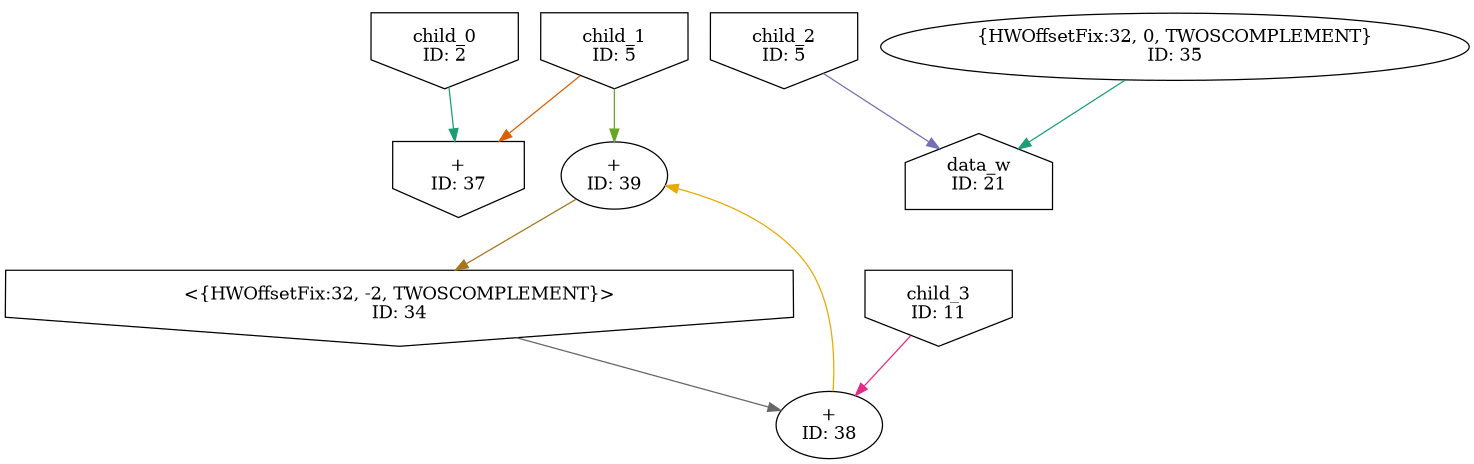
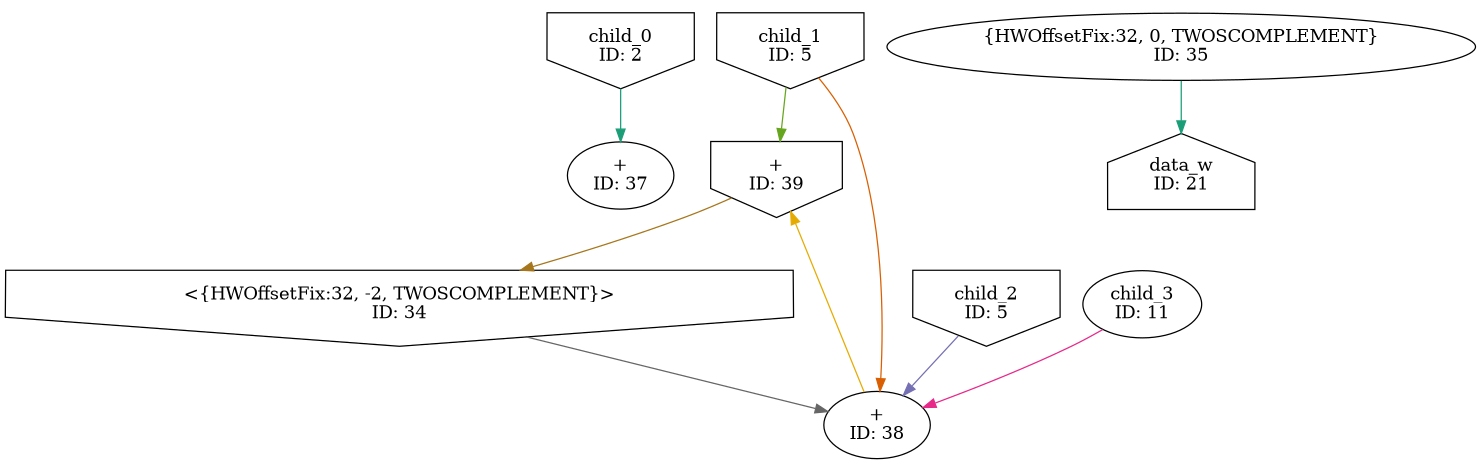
edge "child_1 ID: 5" -> "+ ID: 37": now "child_1 ID: 5" -> "+ ID: 38"
edge "child_2 ID: 5" -> "data_w ID: 21": now "child_2 ID: 5" -> "+ ID: 38"
node "+ ID: 37": shape invhouse -> ellipse
node "+ ID: 39": shape ellipse -> invhouse
node "child_3 ID: 11": shape invhouse -> ellipse
